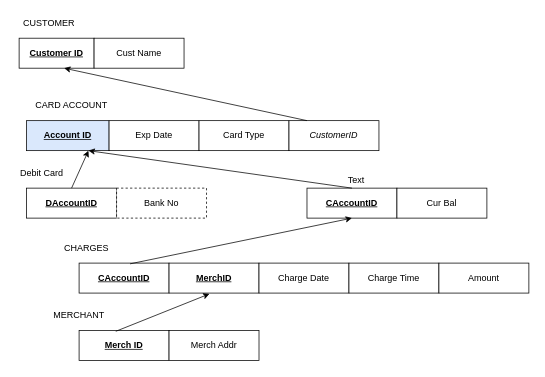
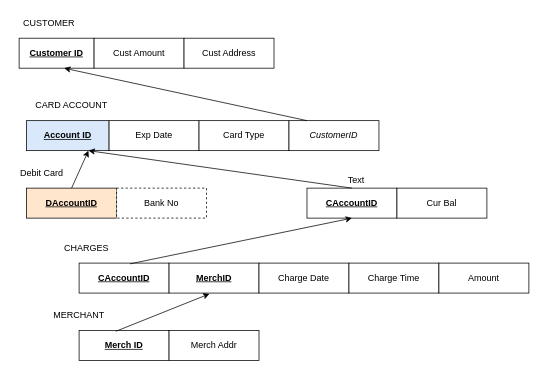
node "Cust Name": label "Cust Name" -> "Cust Amount"
node "Cust Address": added
node "DAccountID": fillcolor #ffffff -> #ffe6cc
